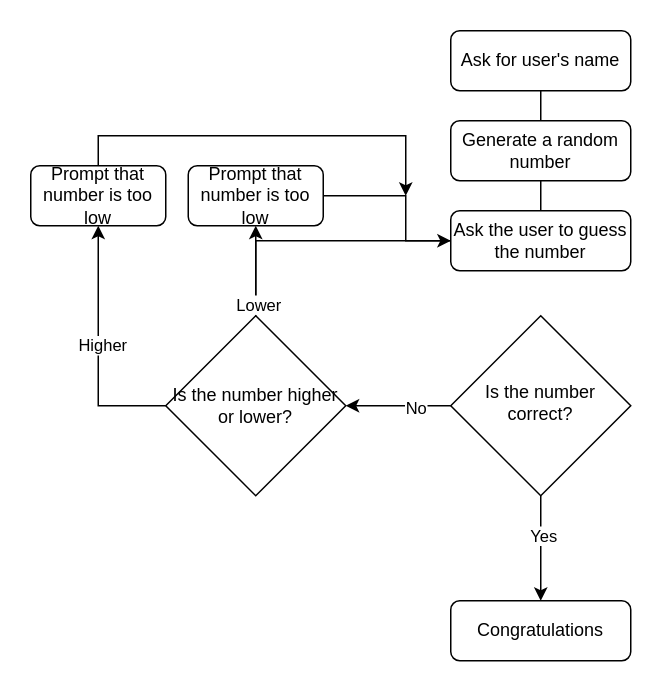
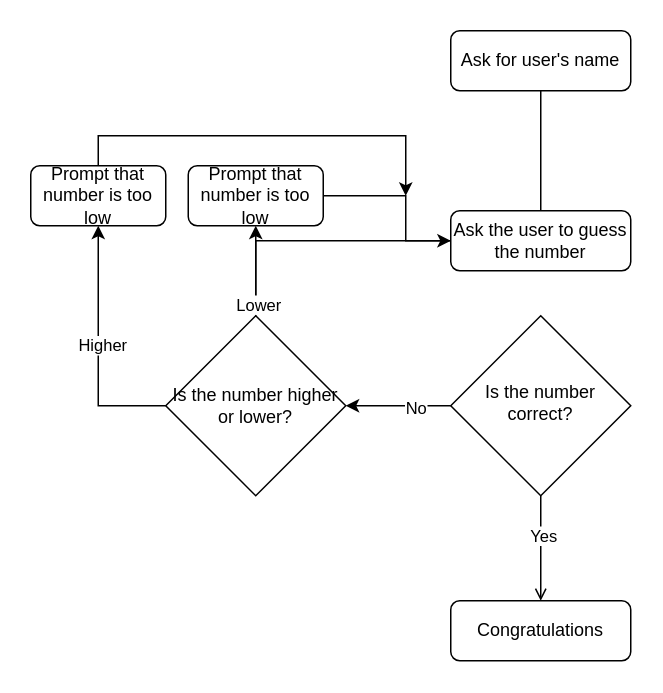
node "Generate a random number": removed
edge "Is the number correct?" -> "Congratulations": arrowhead classic -> open
